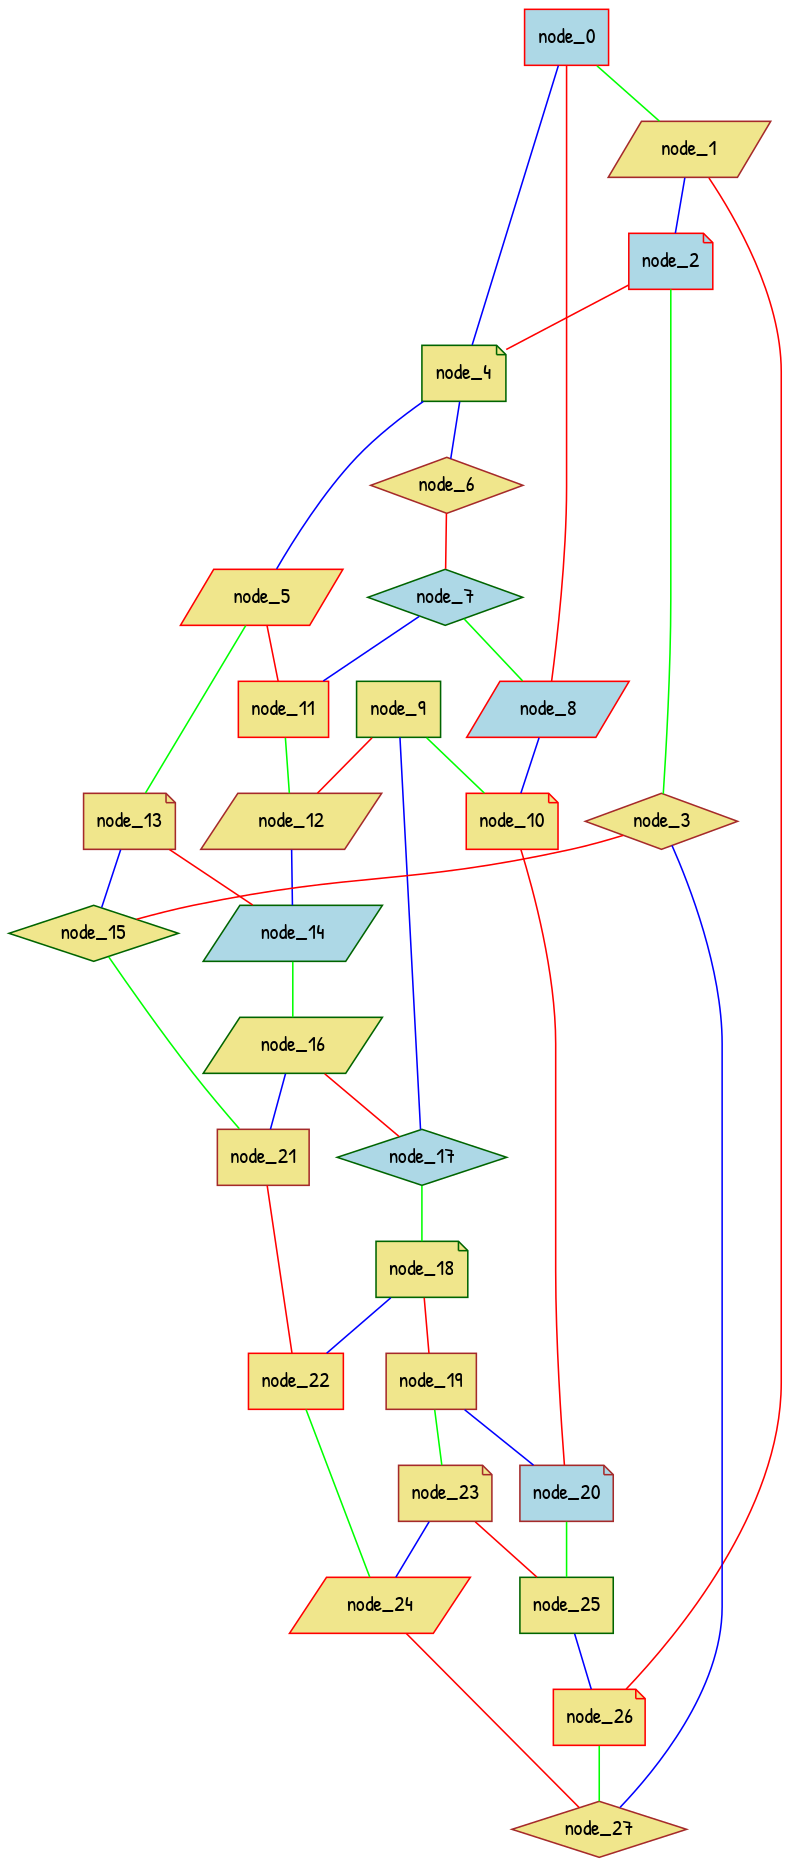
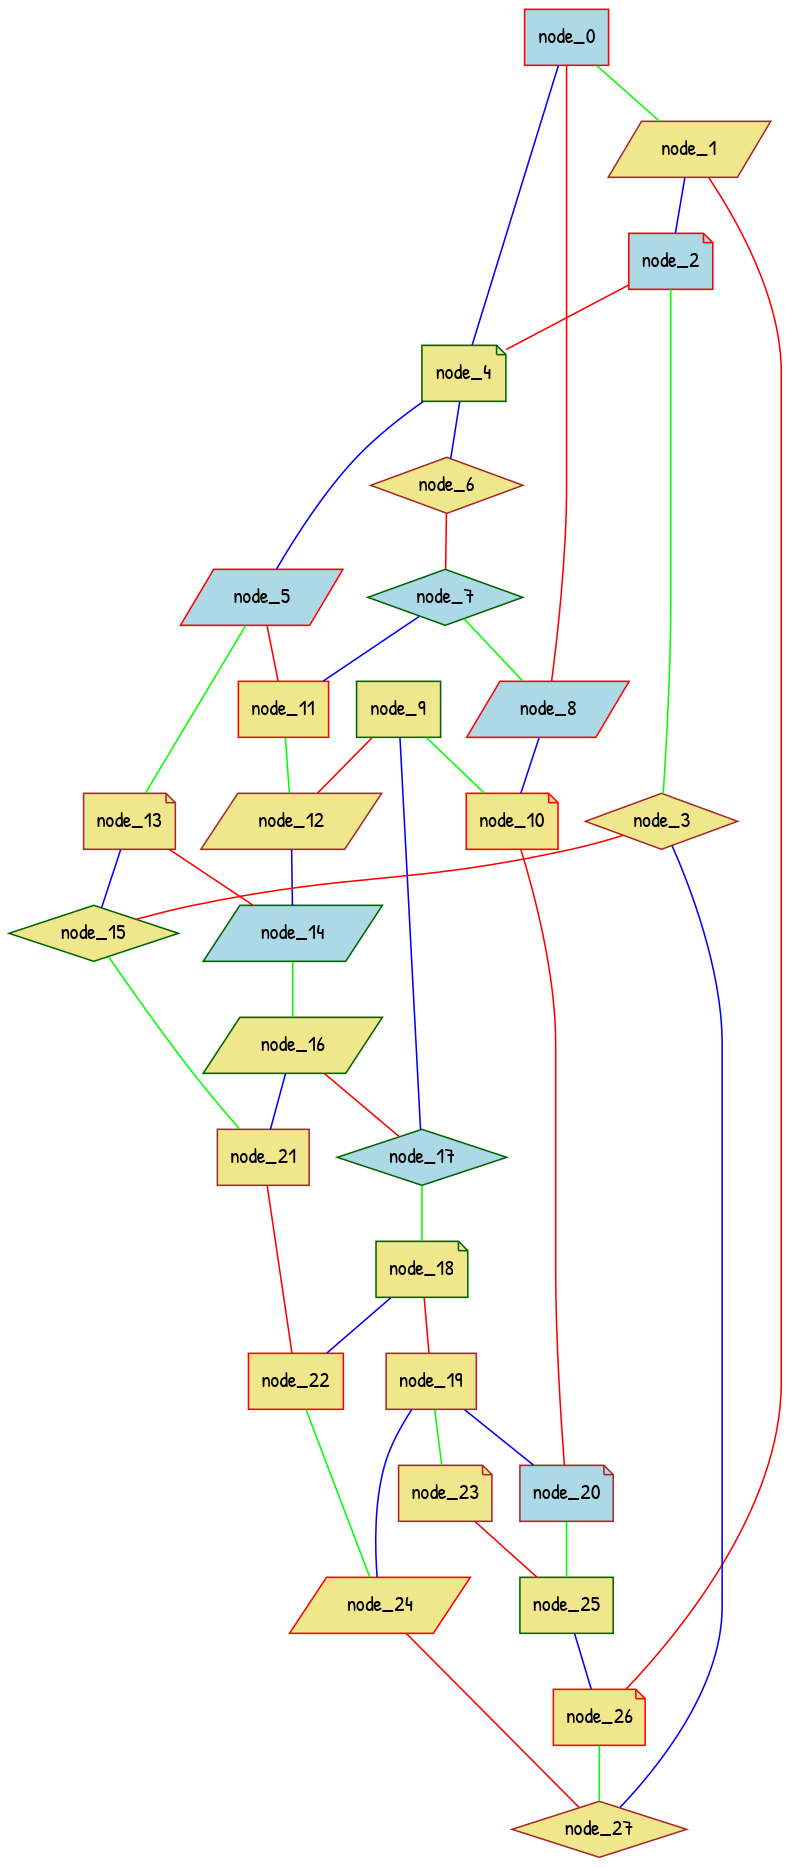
node "node_5": fillcolor khaki -> lightblue
edge "node_23" -- "node_24": now "node_19" -- "node_24"
